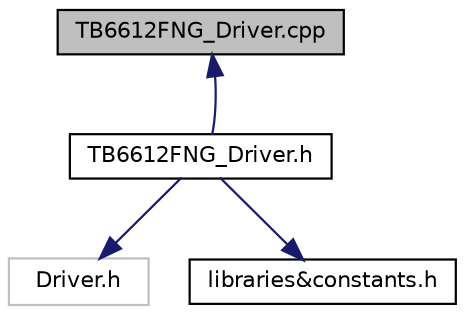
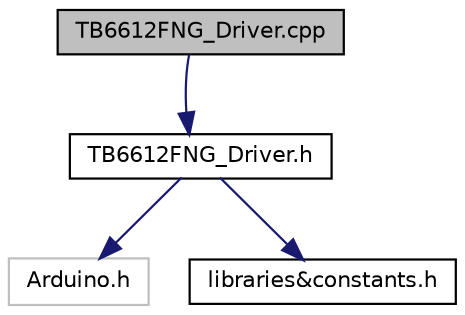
edge "TB6612FNG_Driver.h" -> "TB6612FNG_Driver.cpp": reversed
node "Driver.h": label "Driver.h" -> "Arduino.h"
